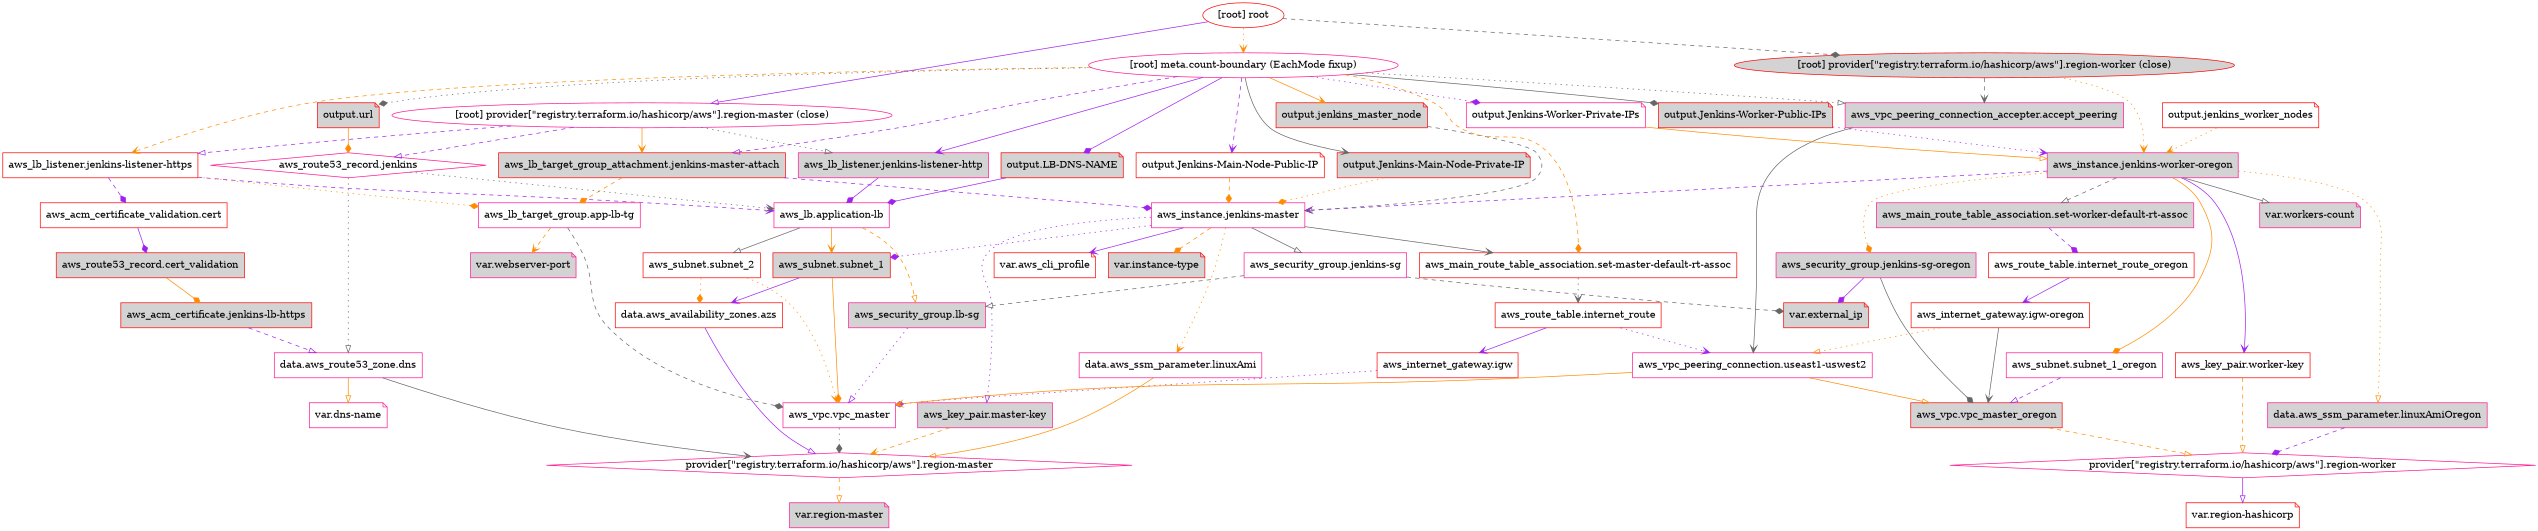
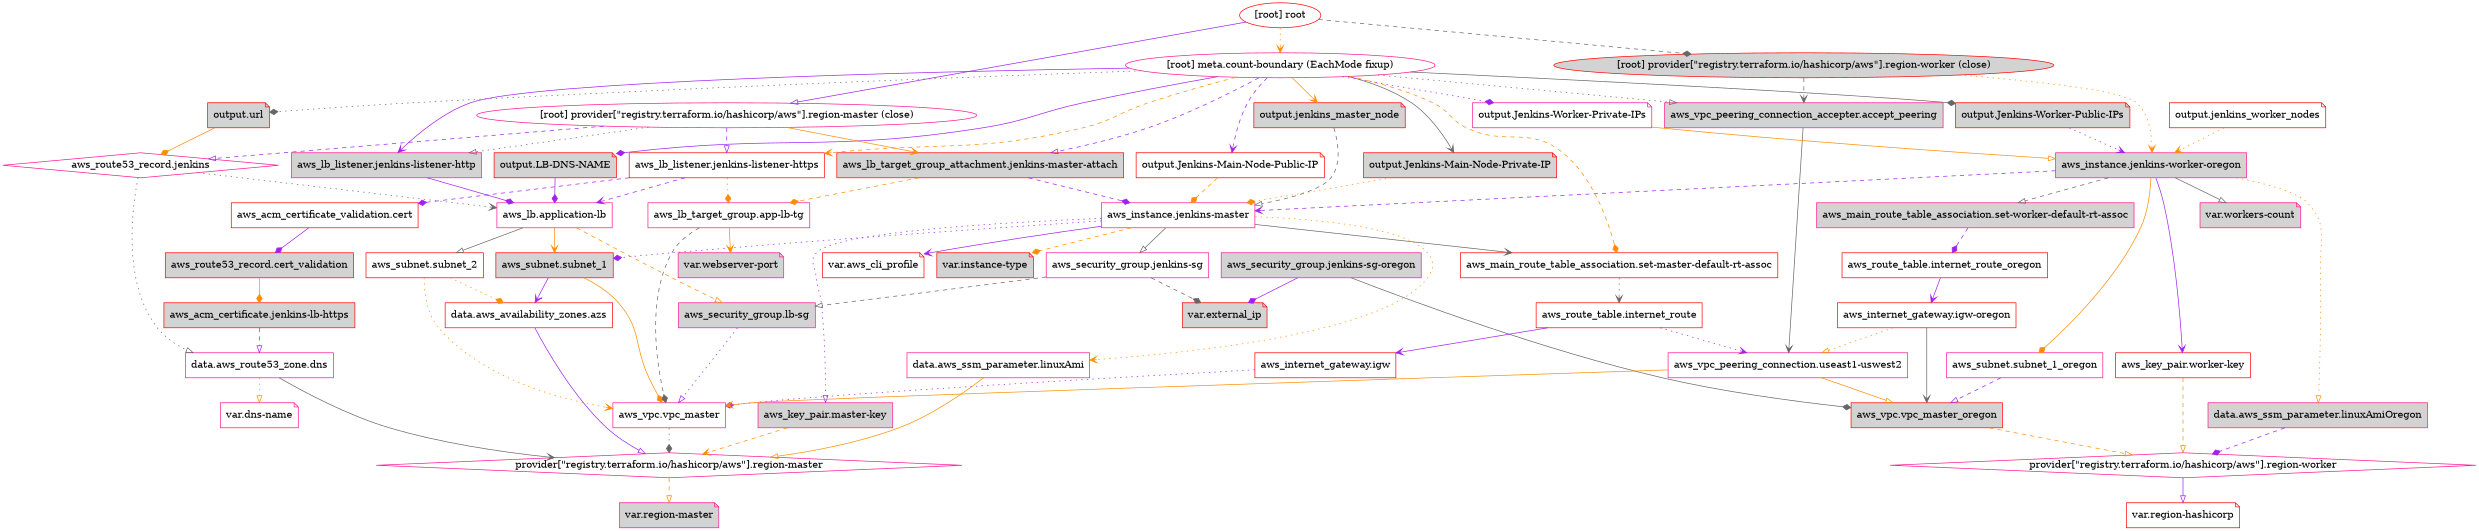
edge "aws_instance.jenkins-worker-oregon" -> "aws_security_group.jenkins-sg-oregon": removed
edge "aws_lb_target_group.app-lb-tg" -> "var.webserver-port": style dashed -> solid
edge "data.aws_route53_zone.dns" -> "var.dns-name": style solid -> dotted
